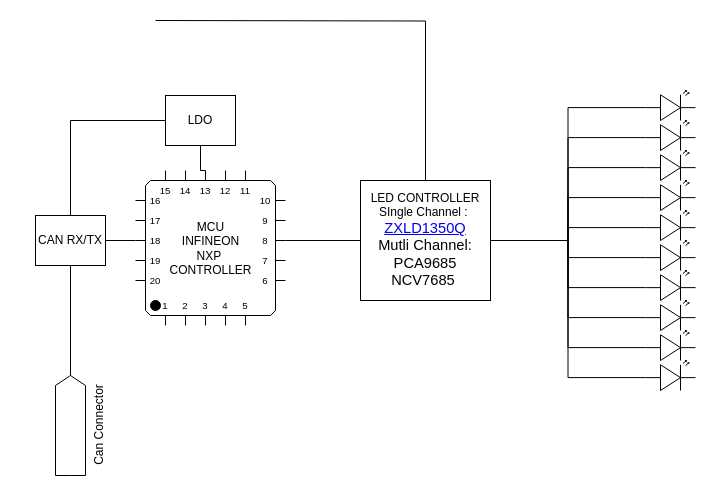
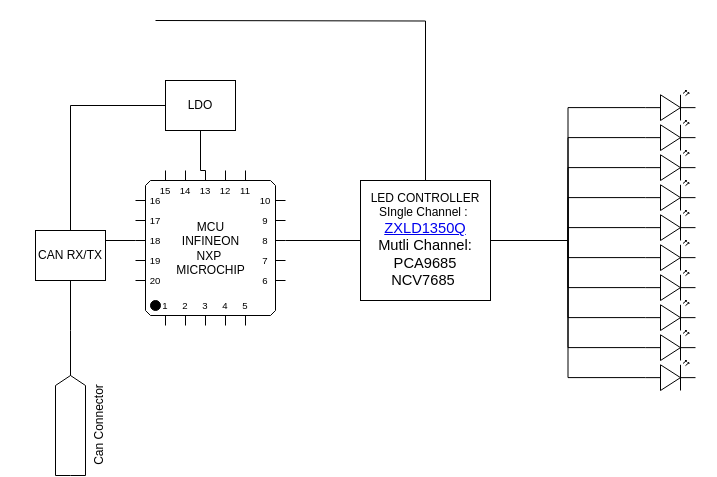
node "LDO": moved (201, 121) -> (201, 106)
node "MCU INFINEON NXP CONTROLLER": label "MCU INFINEON NXP CONTROLLER" -> "MCU INFINEON NXP MICROCHIP"
node "CAN RX/TX": moved (71, 241) -> (71, 256)
